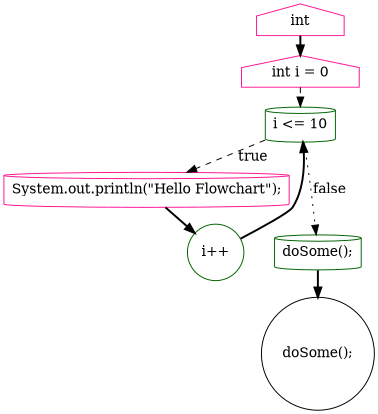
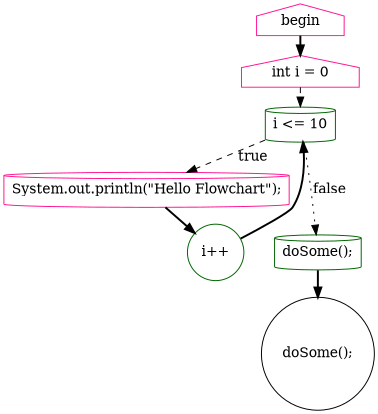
node "int": label "int" -> "begin"
